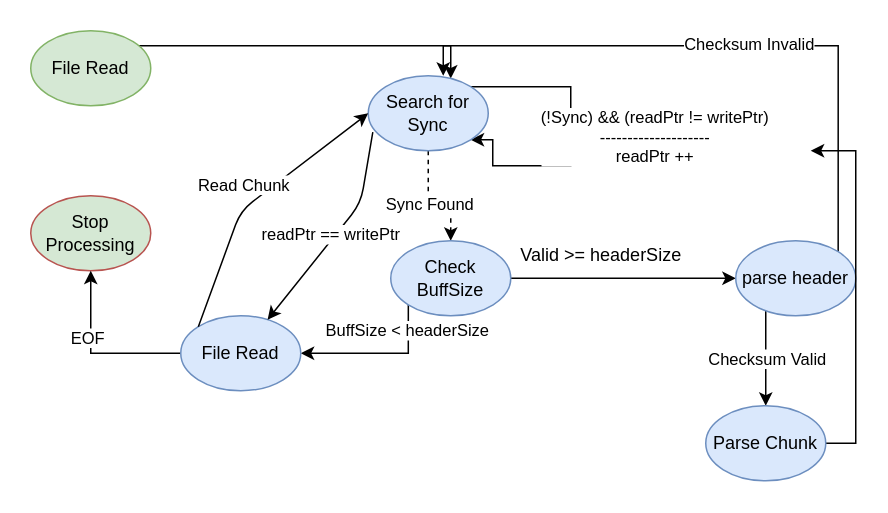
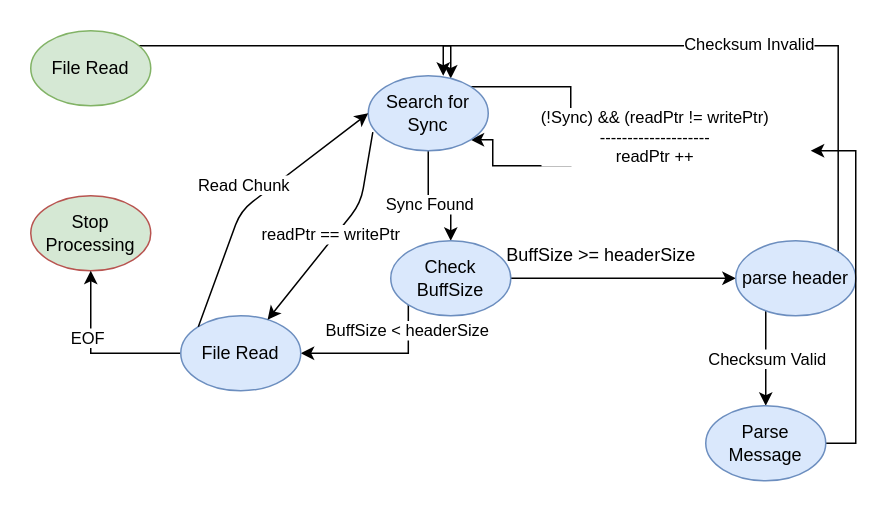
edge "Search for Sync" -> "Check BuffSize": style dashed -> solid
node "Valid >= headerSize": label "Valid >= headerSize" -> "BuffSize >= headerSize"
node "Parse Chunk": label "Parse Chunk" -> "Parse Message"
